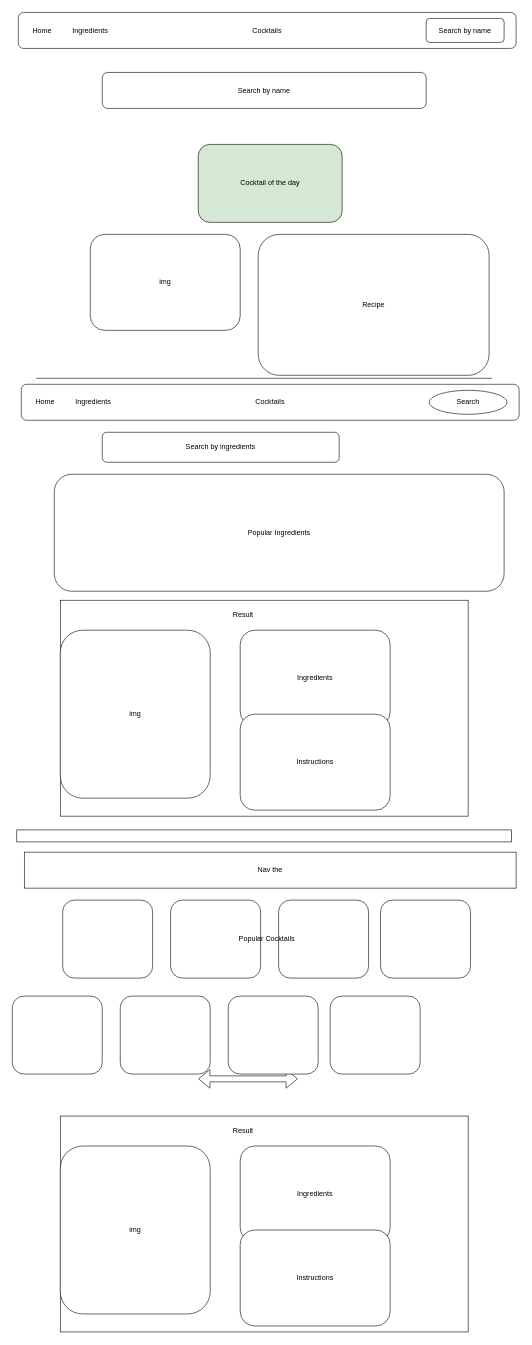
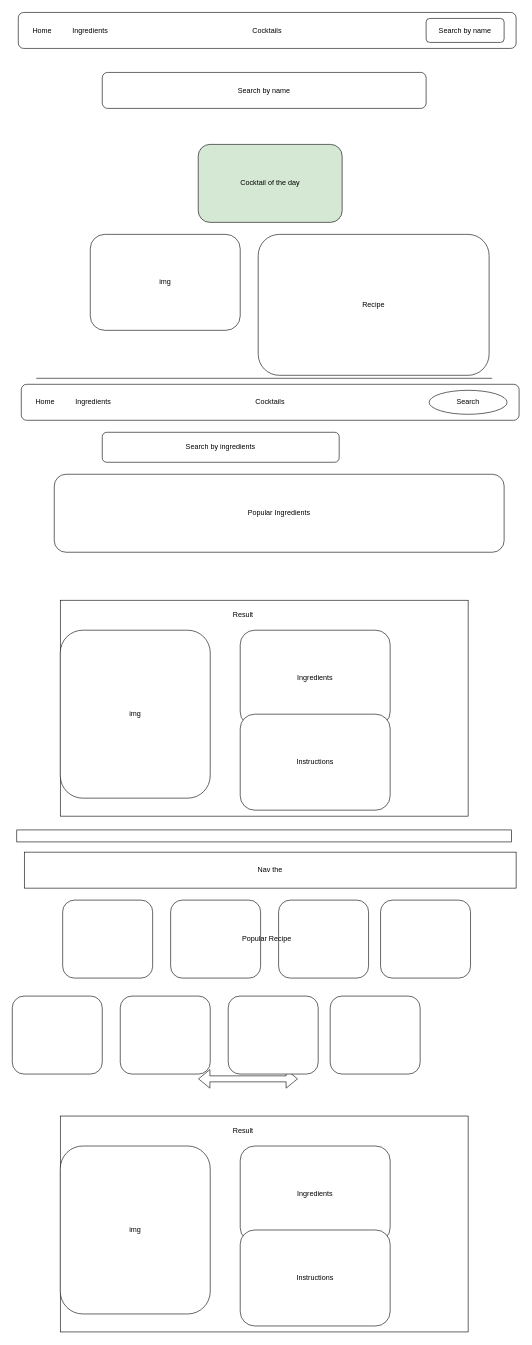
node "Popular Ingredients": size 450x117 -> 450x78
node "Popular Cocktails": label "Popular Cocktails" -> "Popular Recipe"
